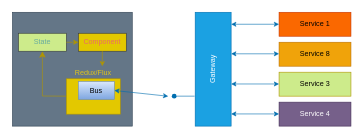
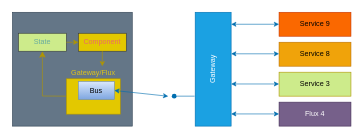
node "Service 1": label "Service 1" -> "Service 9"
node "Redux/Flux": label "Redux/Flux" -> "Gateway/Flux"
node "Service 4": label "Service 4" -> "Flux 4"
